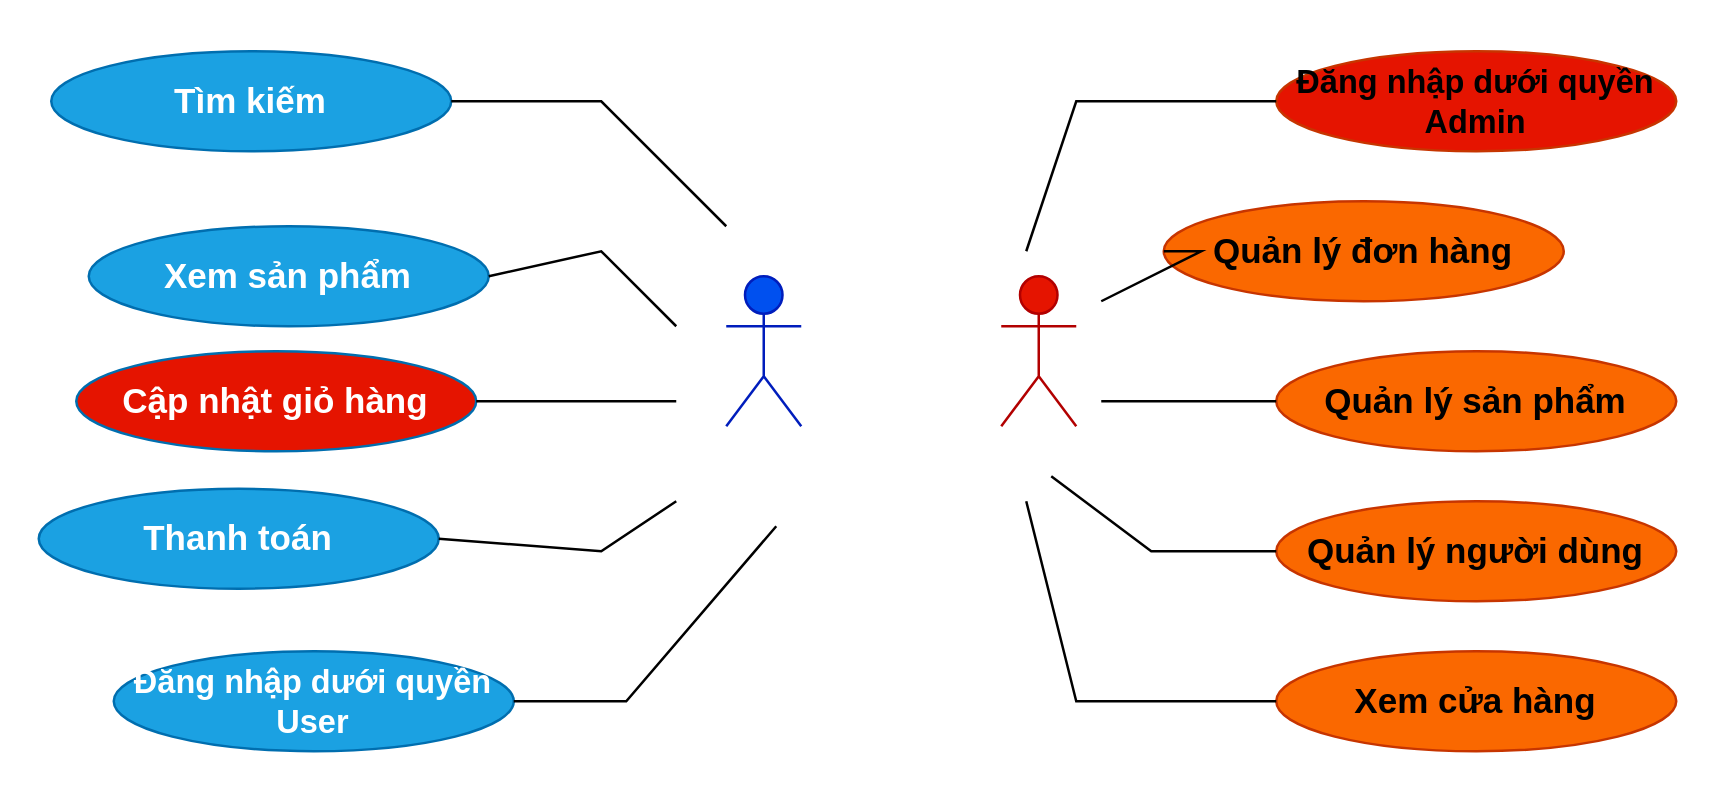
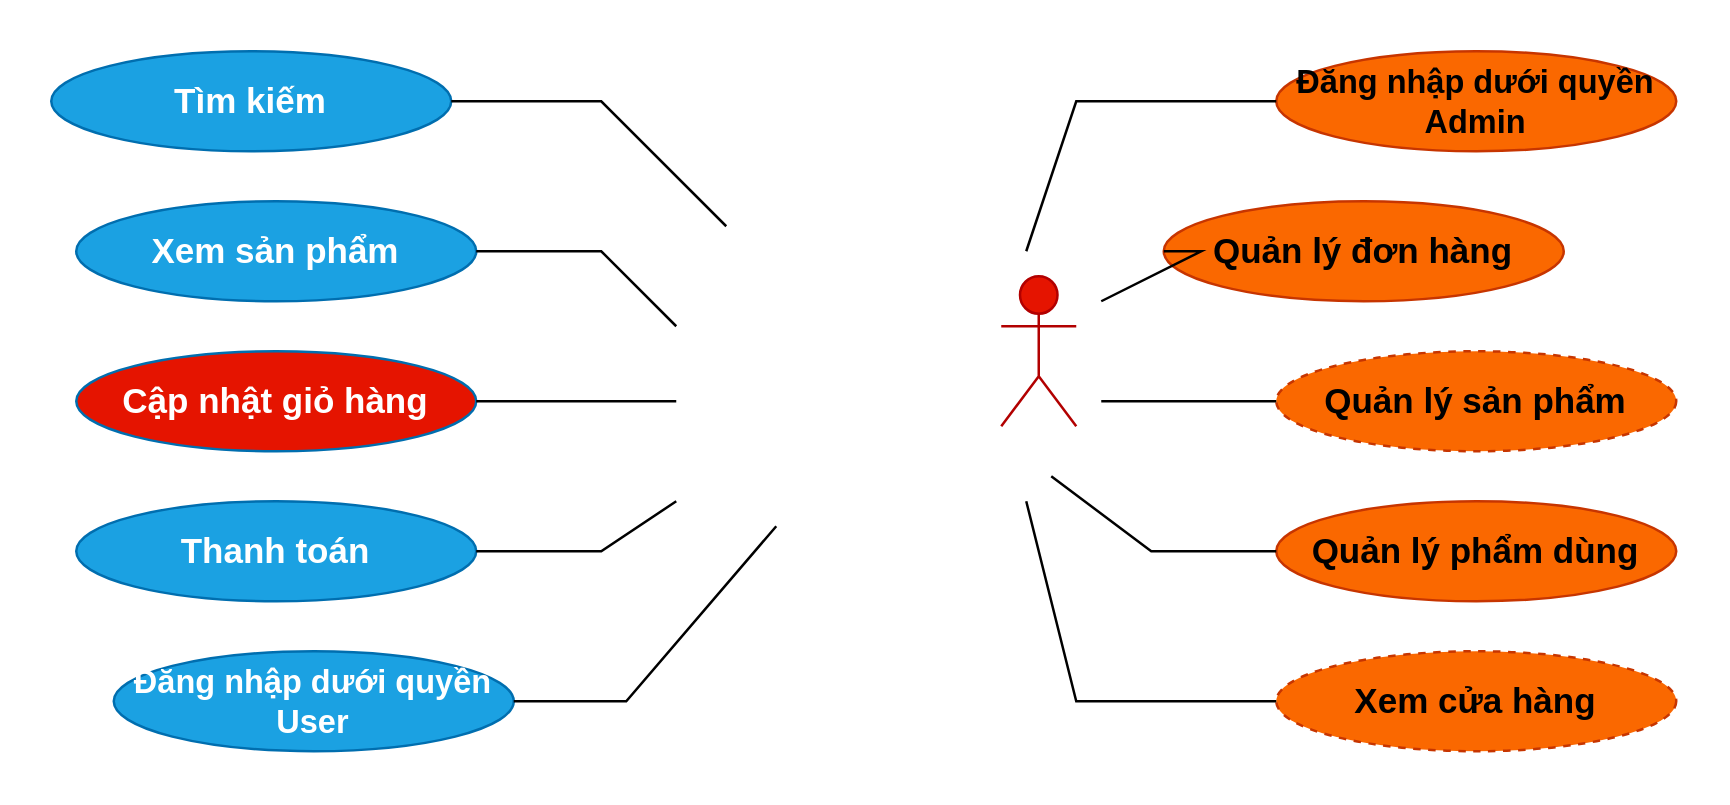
node "Đăng nhập dưới quyền Admin": fillcolor #e51400 -> #fa6800
node "Xem sản phẩm": moved (289, 276) -> (276, 251)
node "User": removed
node "Quản lý sản phẩm": style solid -> dashed
node "Thanh toán": moved (239, 539) -> (276, 551)
node "Quản lý người dùng": label "Quản lý người dùng" -> "Quản lý phẩm dùng"
node "Xem cửa hàng": style solid -> dashed
